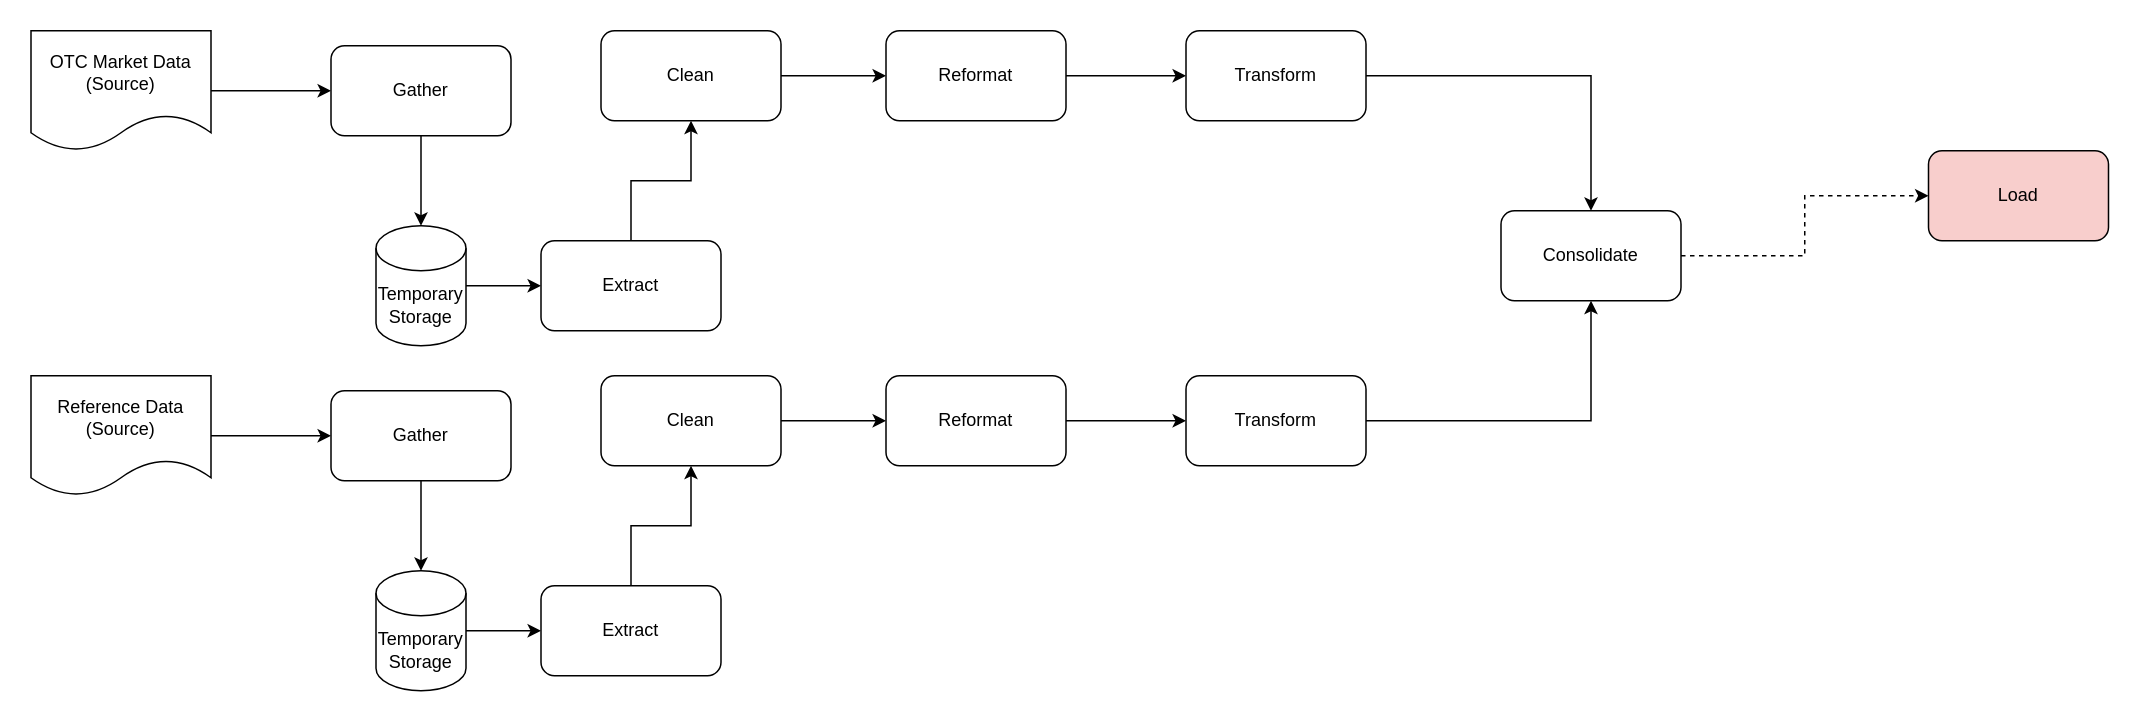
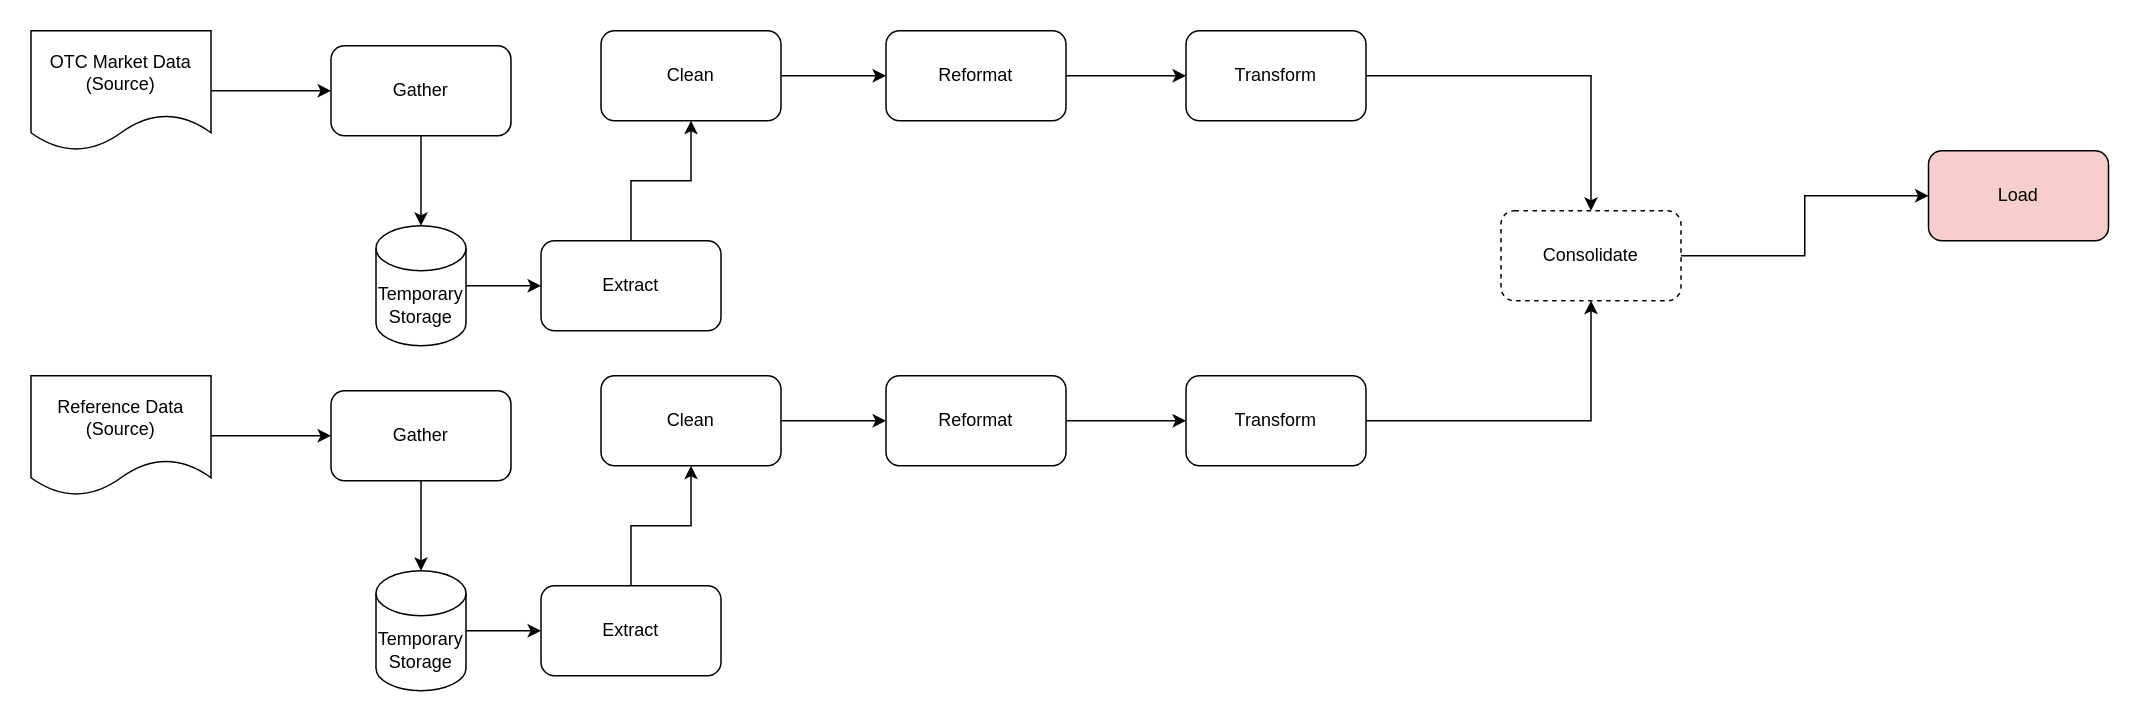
edge "Consolidate" -> "Load": style dashed -> solid
node "Consolidate": style solid -> dashed
